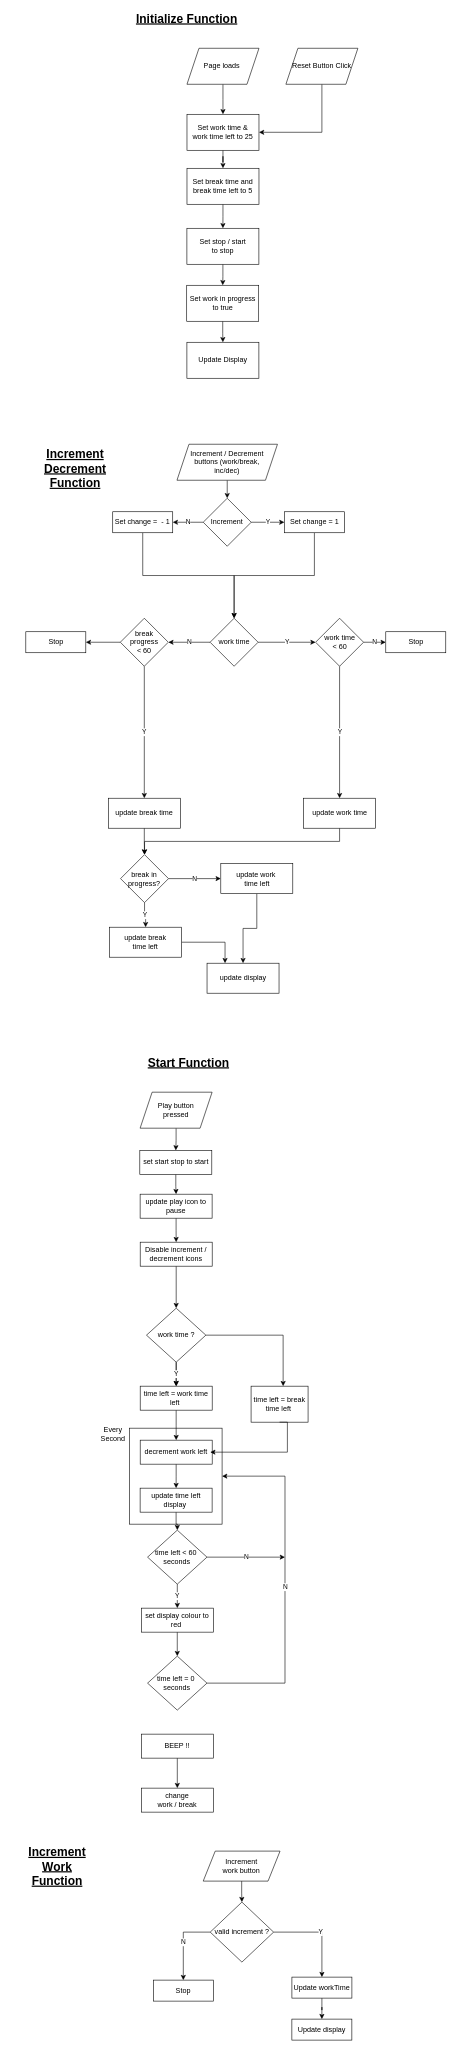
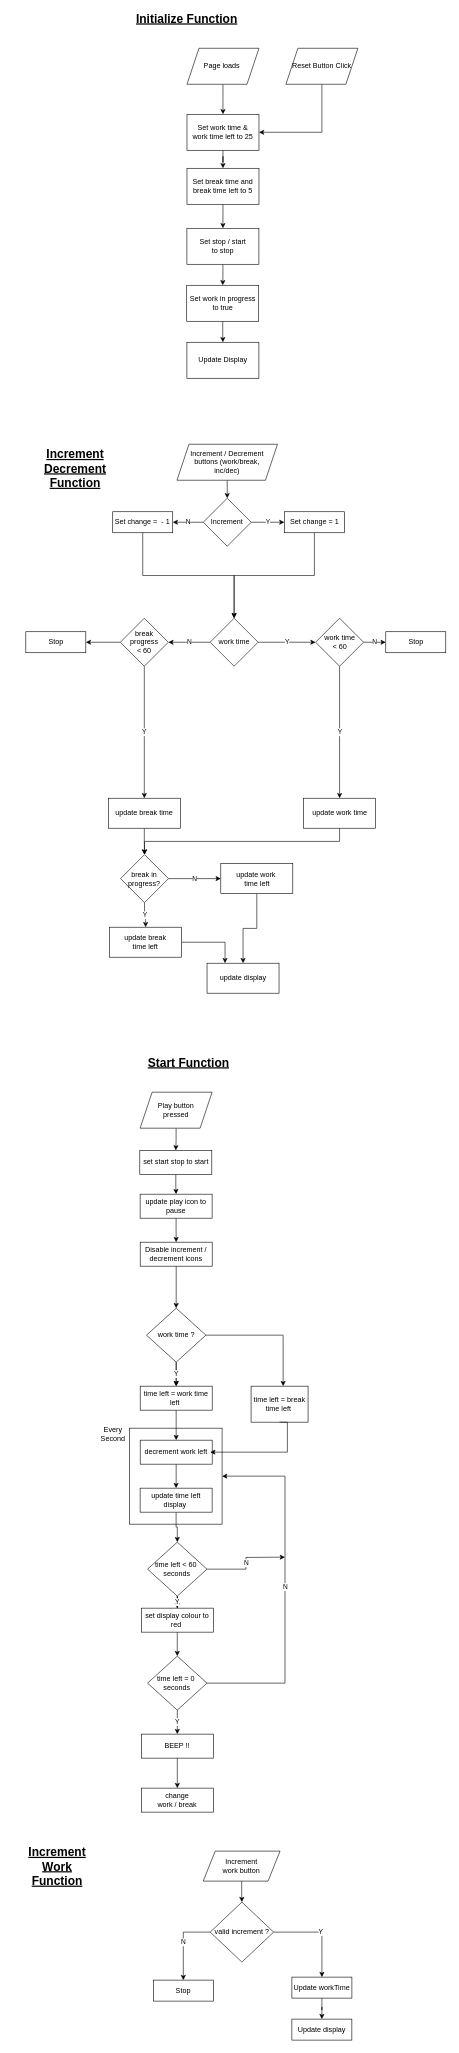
node "time left < 60 seconds": moved (177, 1557) -> (177, 1569)
edge "time left = 0 seconds" -> "BEEP !!": added, label "Y"
